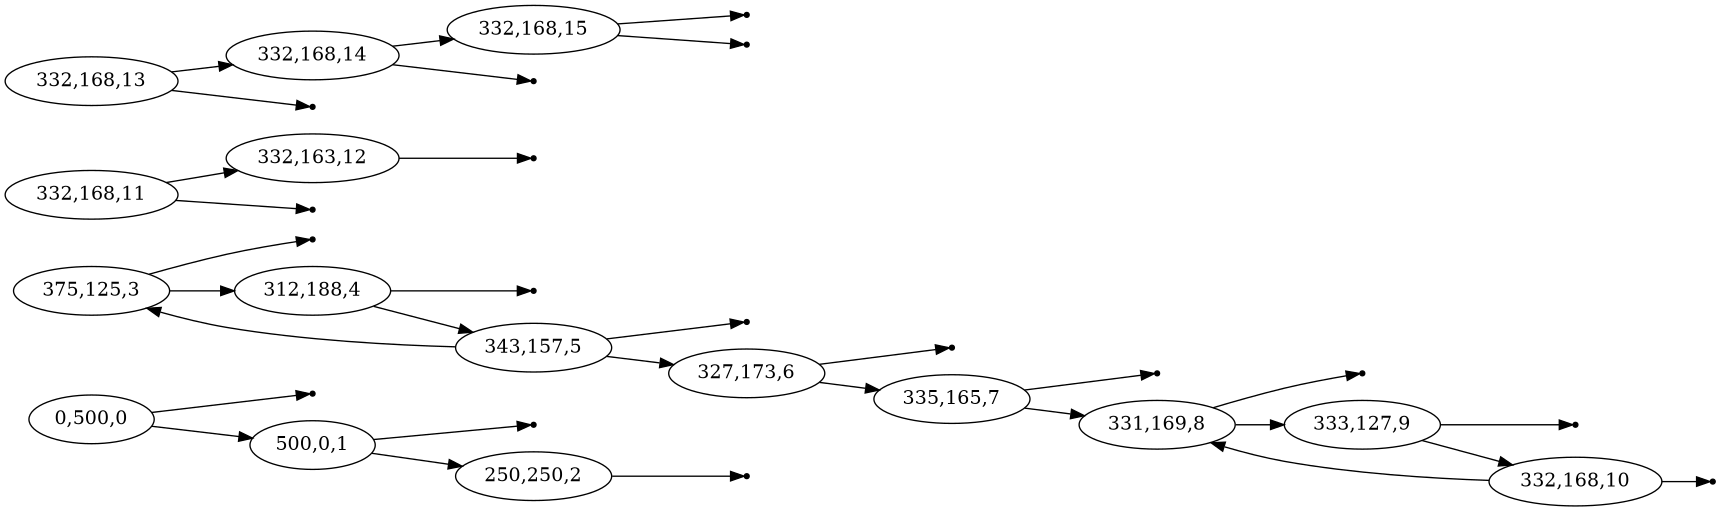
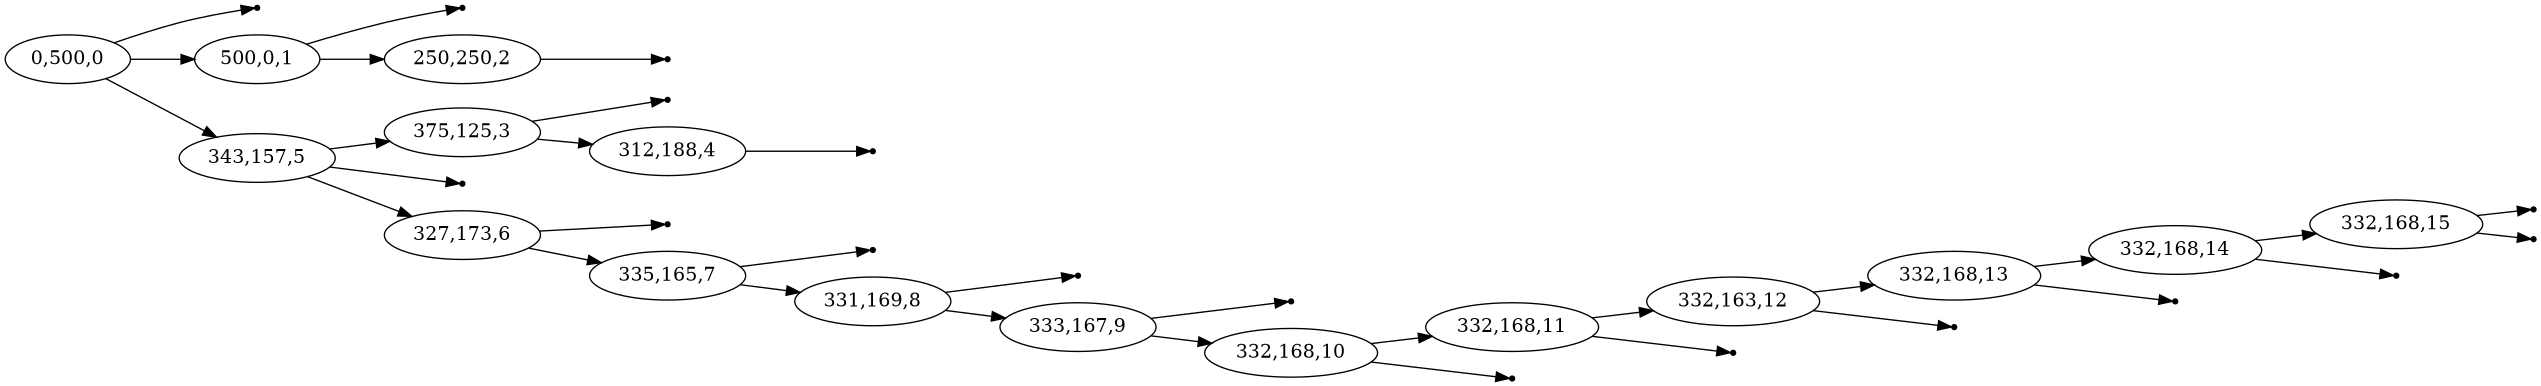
edge "332,163,12" -> "332,168,13": added
edge "312,188,4" -> "343,157,5": now "0,500,0" -> "343,157,5"
node "333,127,9": label "333,127,9" -> "333,167,9"
edge "332,168,10" -> "331,169,8": now "332,168,10" -> "332,168,11"
